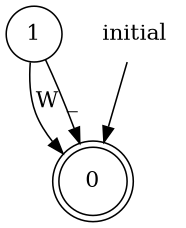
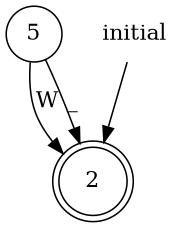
node "1": label "1" -> "5"
node "0": label "0" -> "2"
